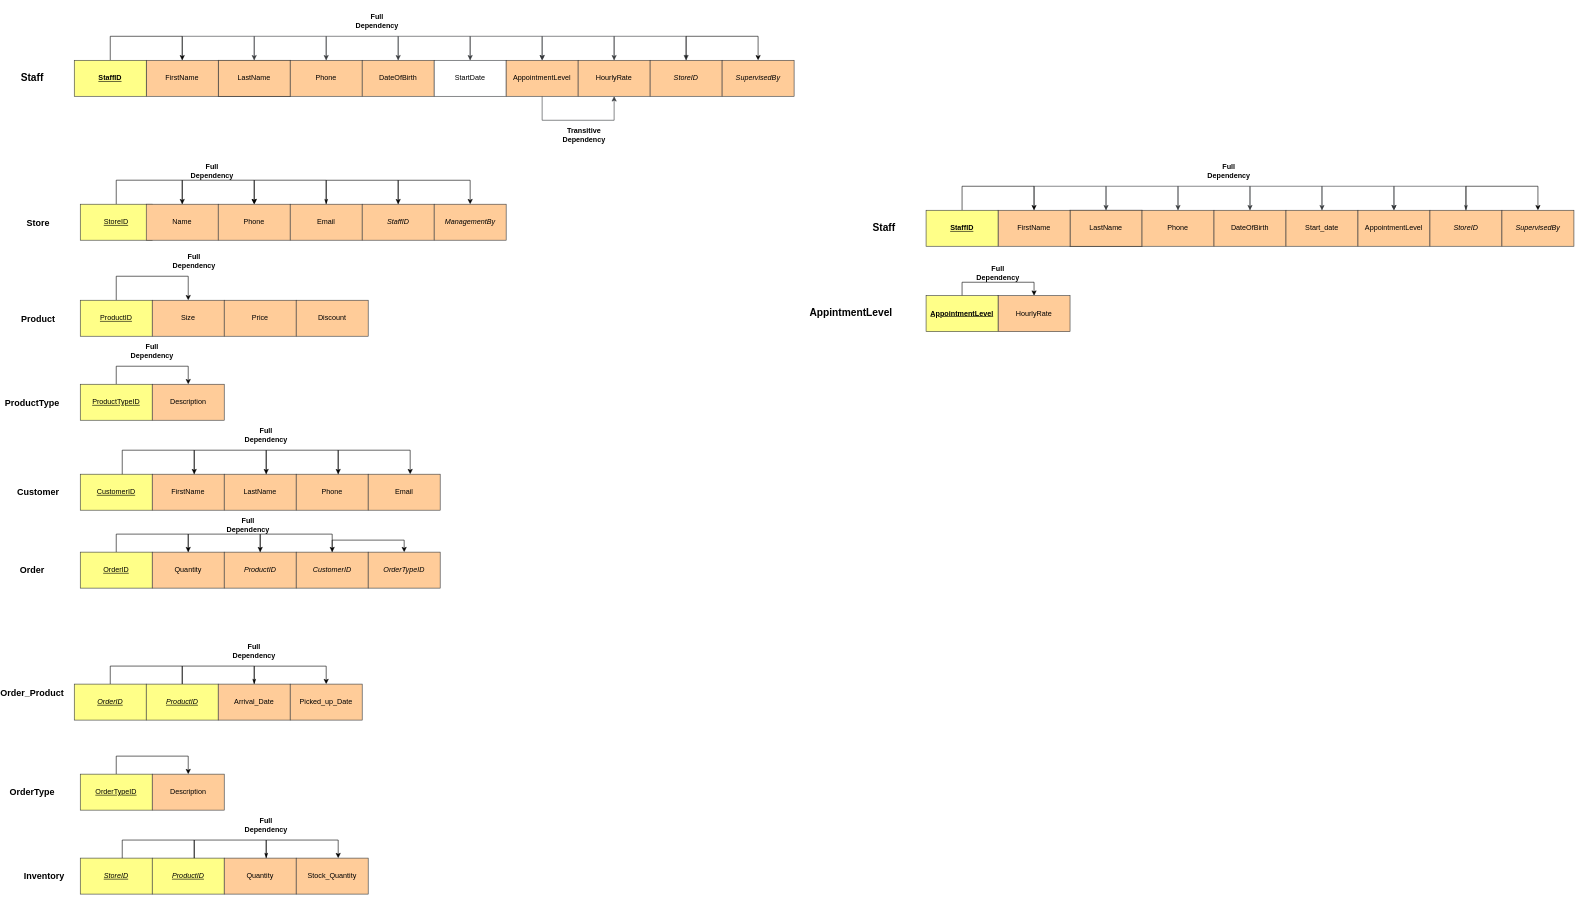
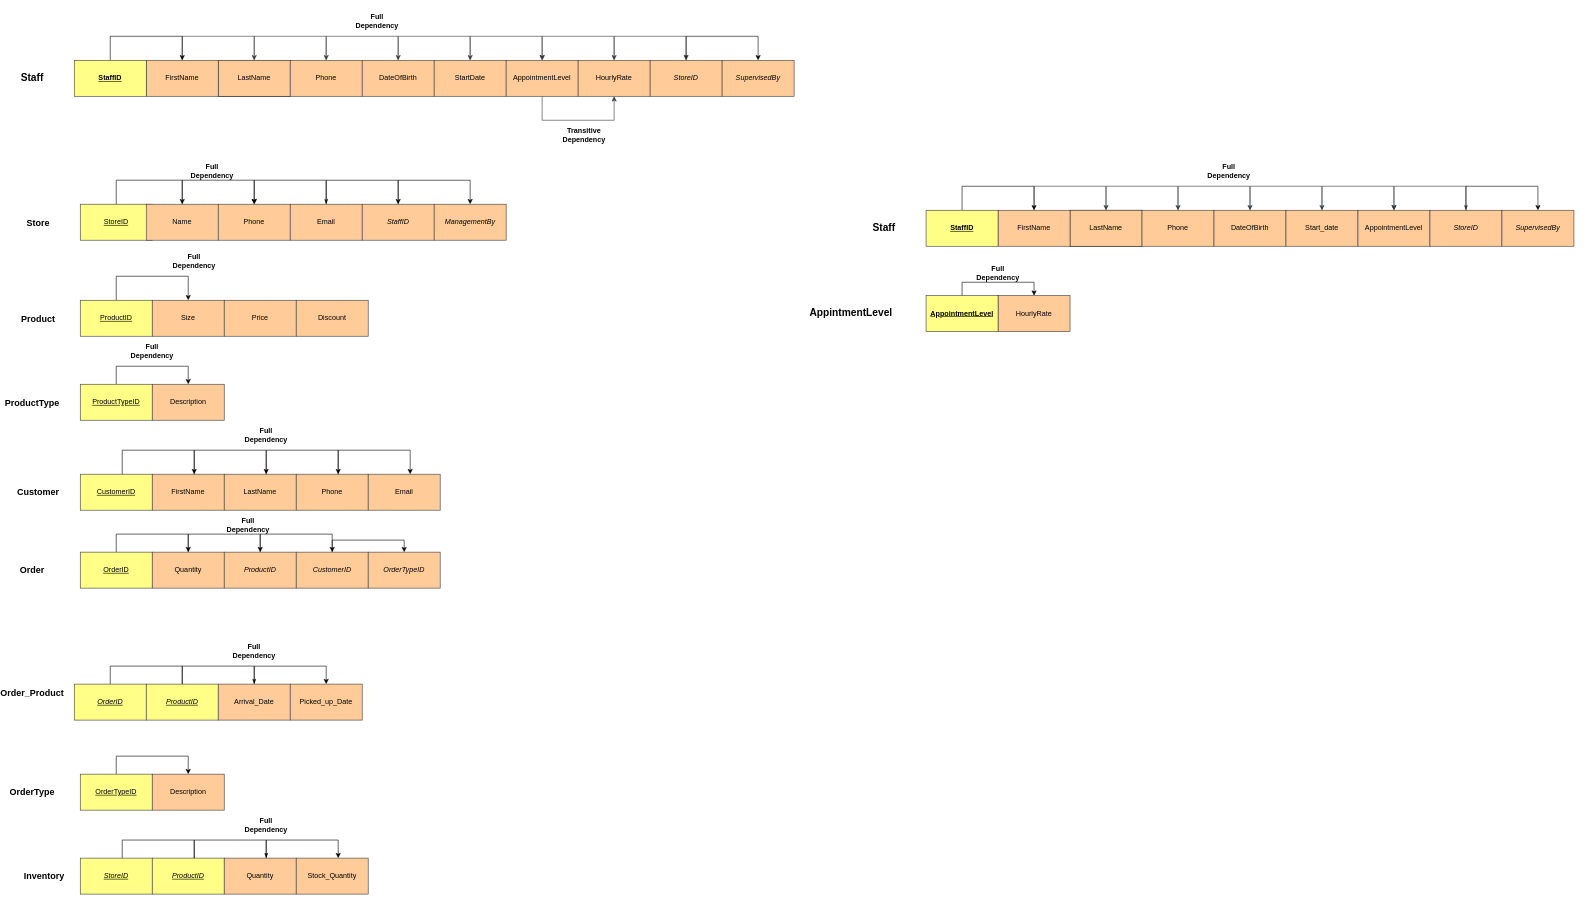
node "StartDate": fillcolor #ffffff -> #ffcc99
